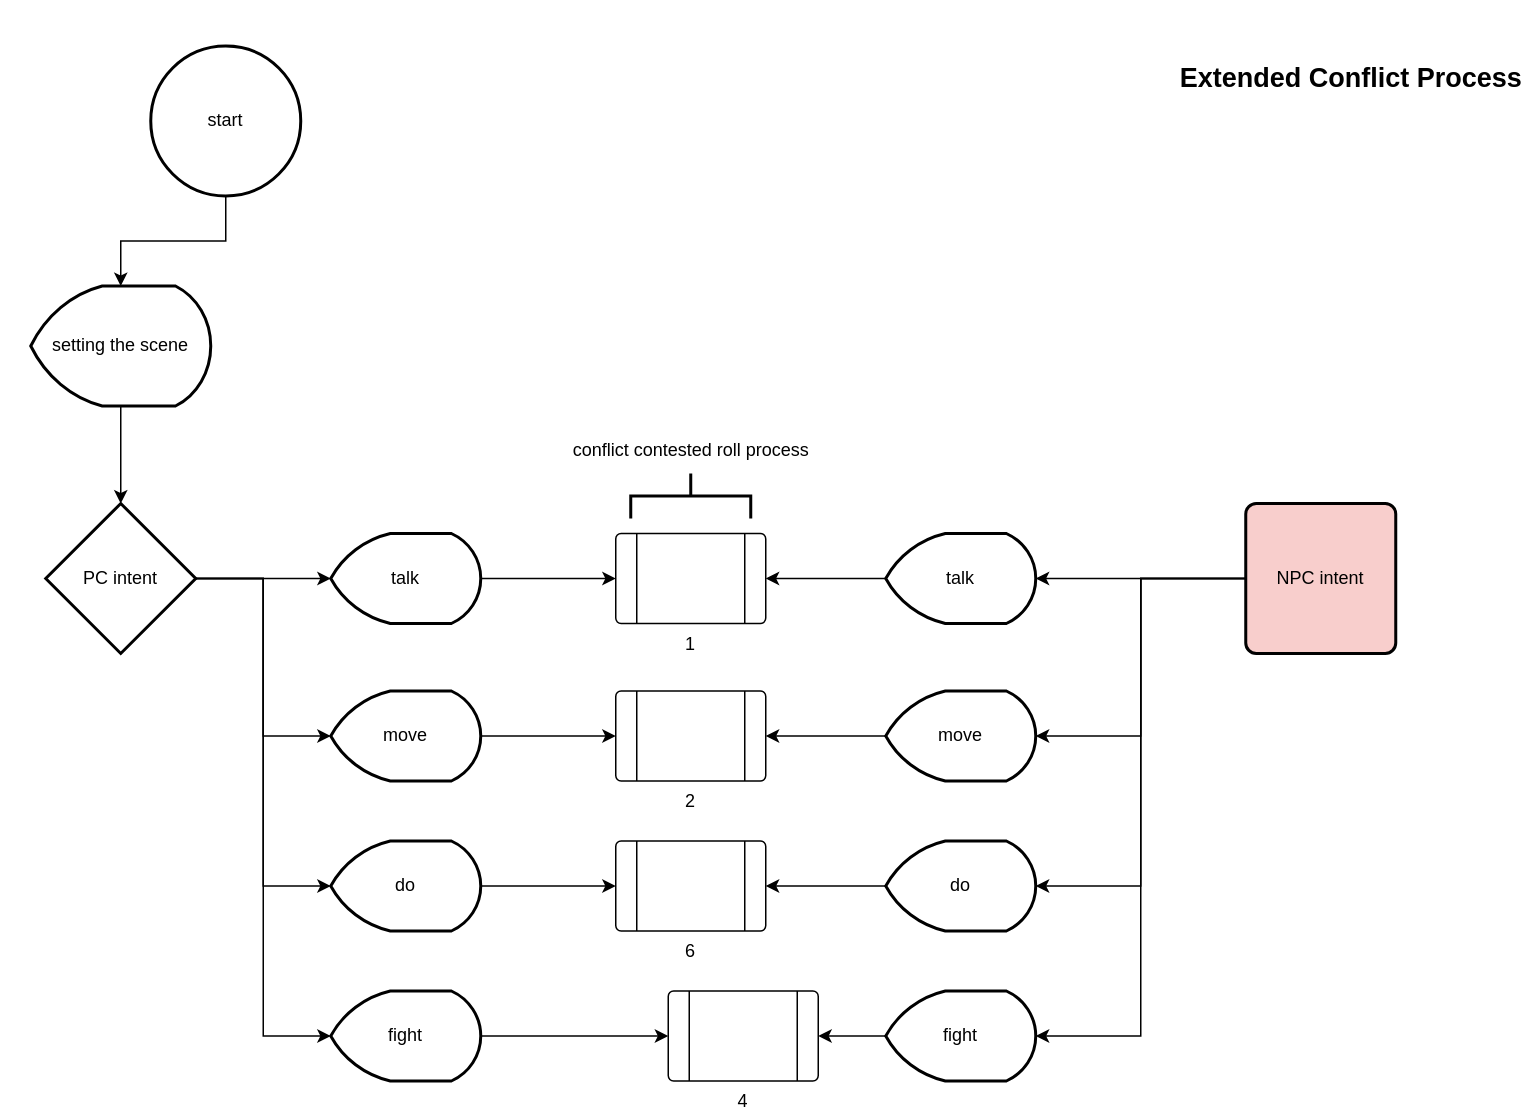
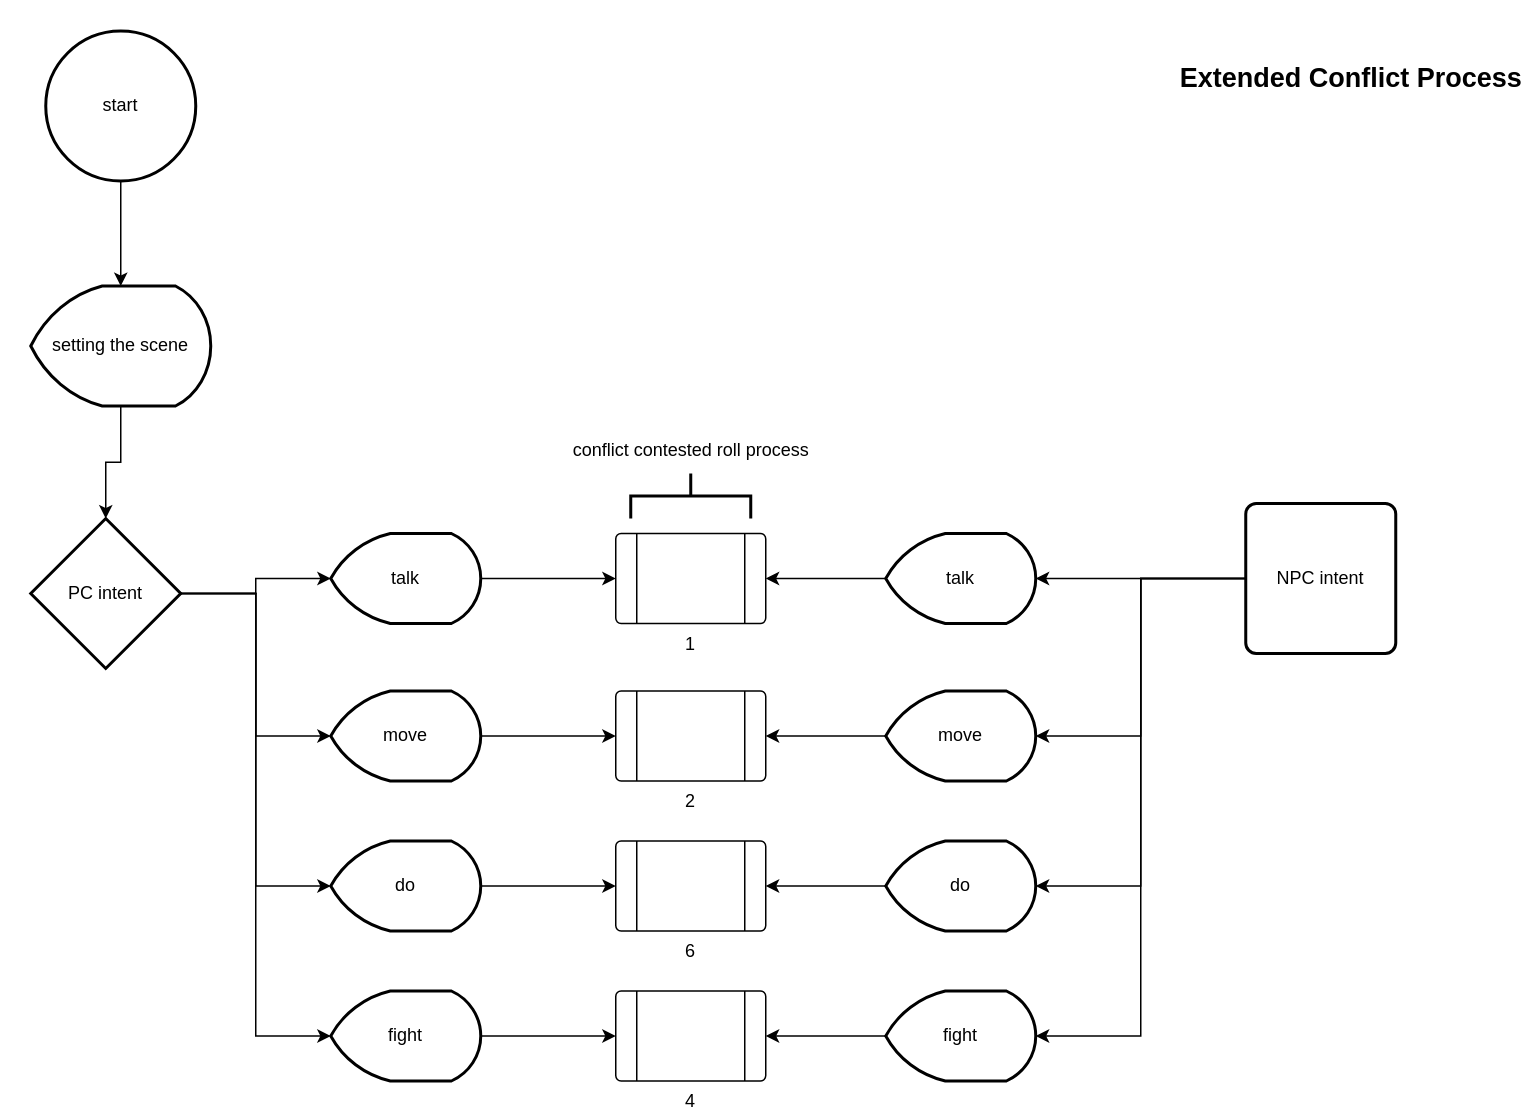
node "start": moved (226, 121) -> (121, 106)
node "PC intent": moved (121, 578) -> (106, 593)
node "NPC intent": fillcolor #f8cecc -> #ffffff
node "4": moved (743, 1036) -> (691, 1036)
